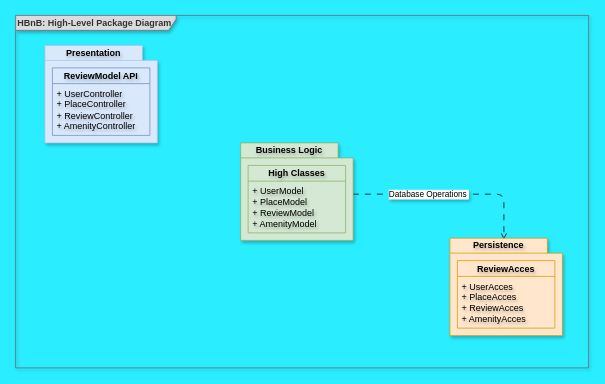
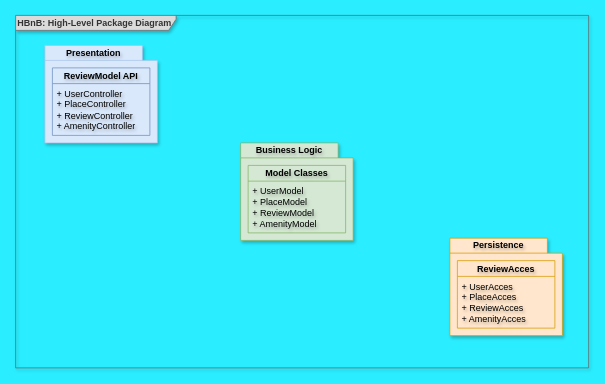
node "High Classes": label "High Classes" -> "Model Classes"
edge "Business Logic" -> "Persistence": removed, label "Database Operations"
